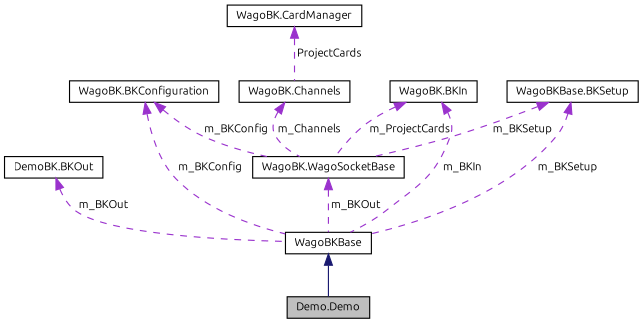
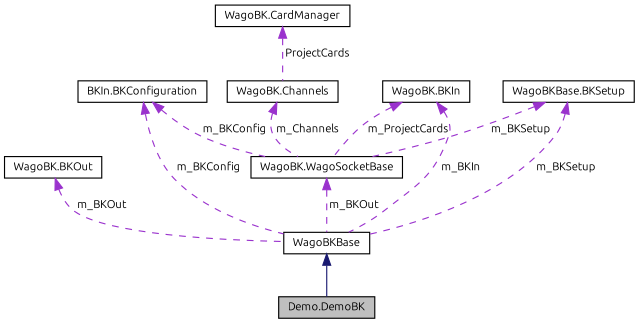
node "WagoBK.BKConfiguration": label "WagoBK.BKConfiguration" -> "BKIn.BKConfiguration"
node "DemoBK.BKOut": label "DemoBK.BKOut" -> "WagoBK.BKOut"
node "Demo.Demo": label "Demo.Demo" -> "Demo.DemoBK"
